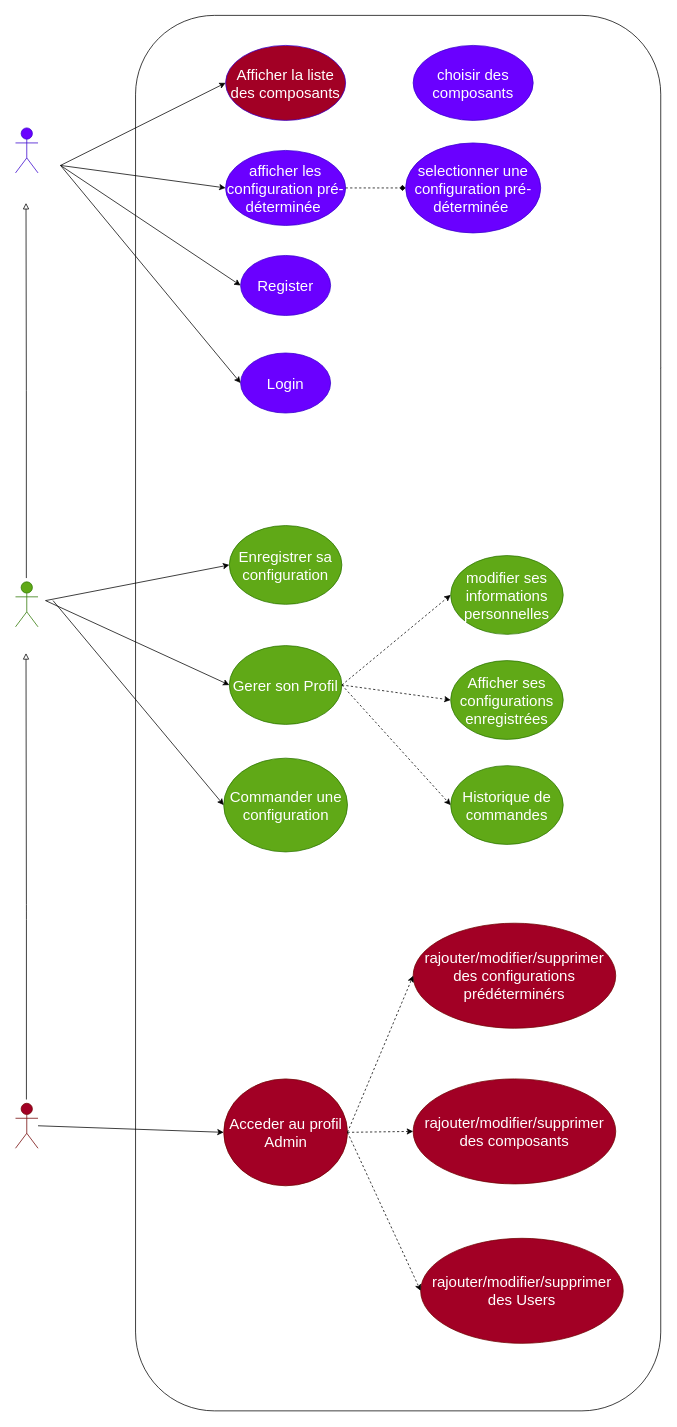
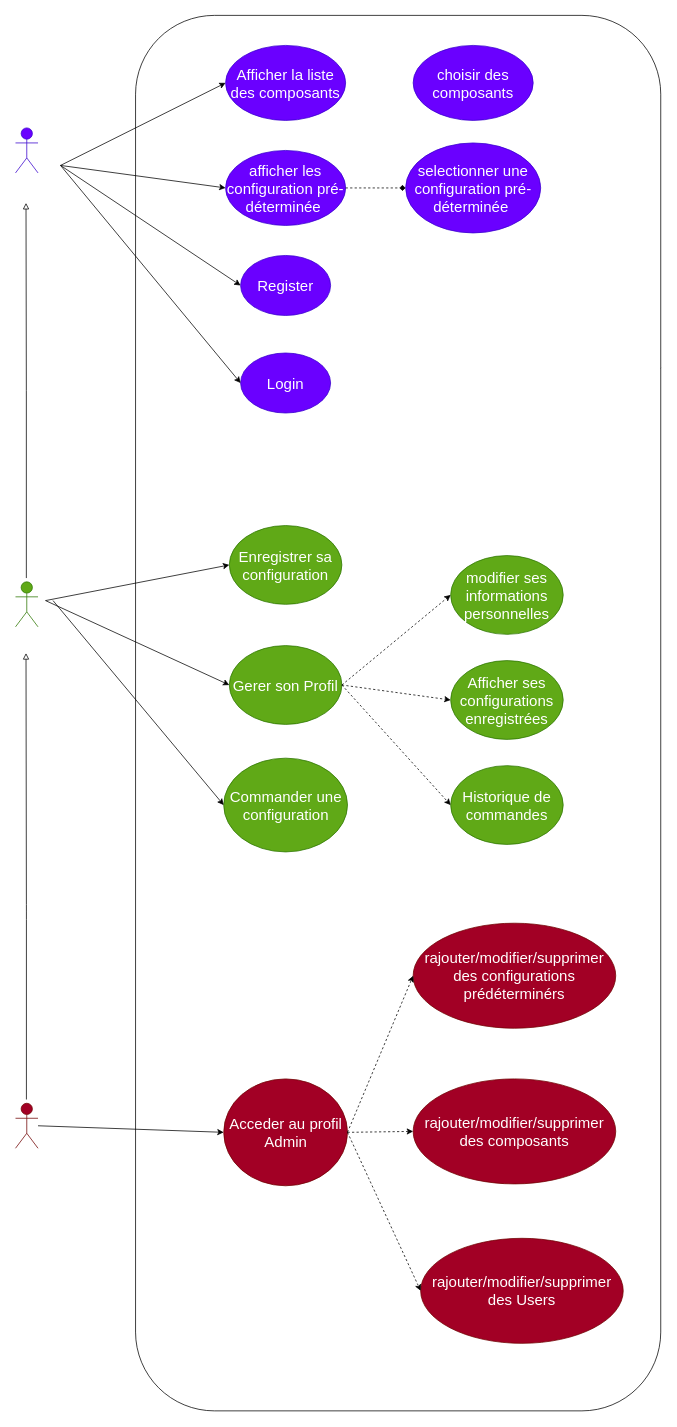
node "Afficher la liste des composants": fillcolor #a20025 -> #6a00ff
